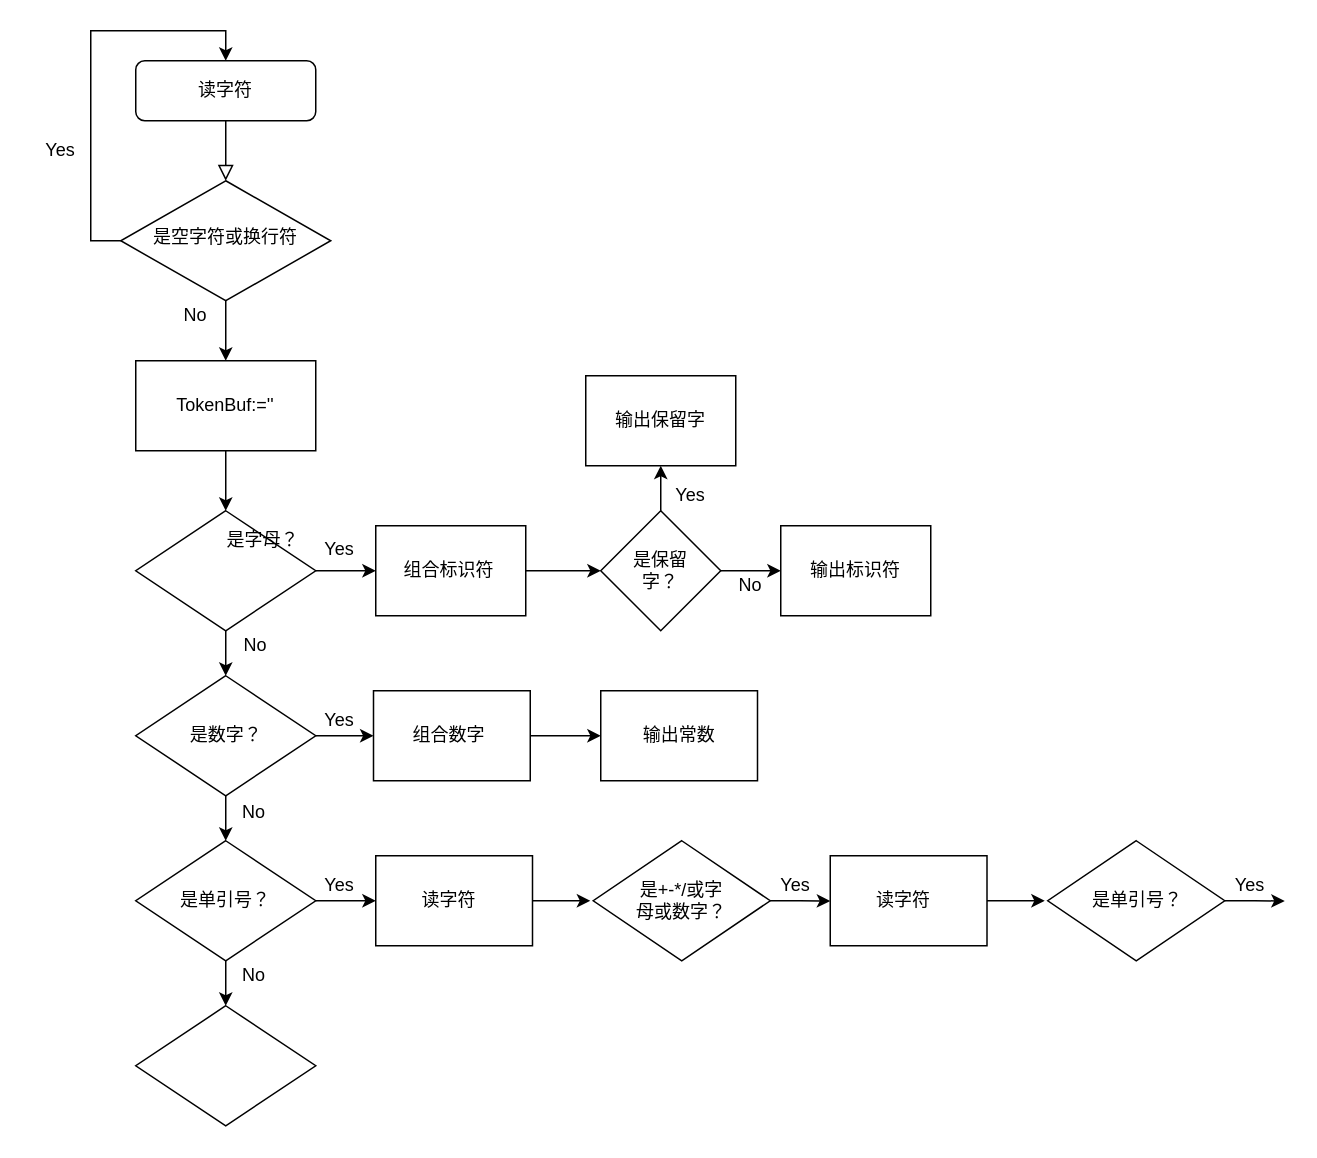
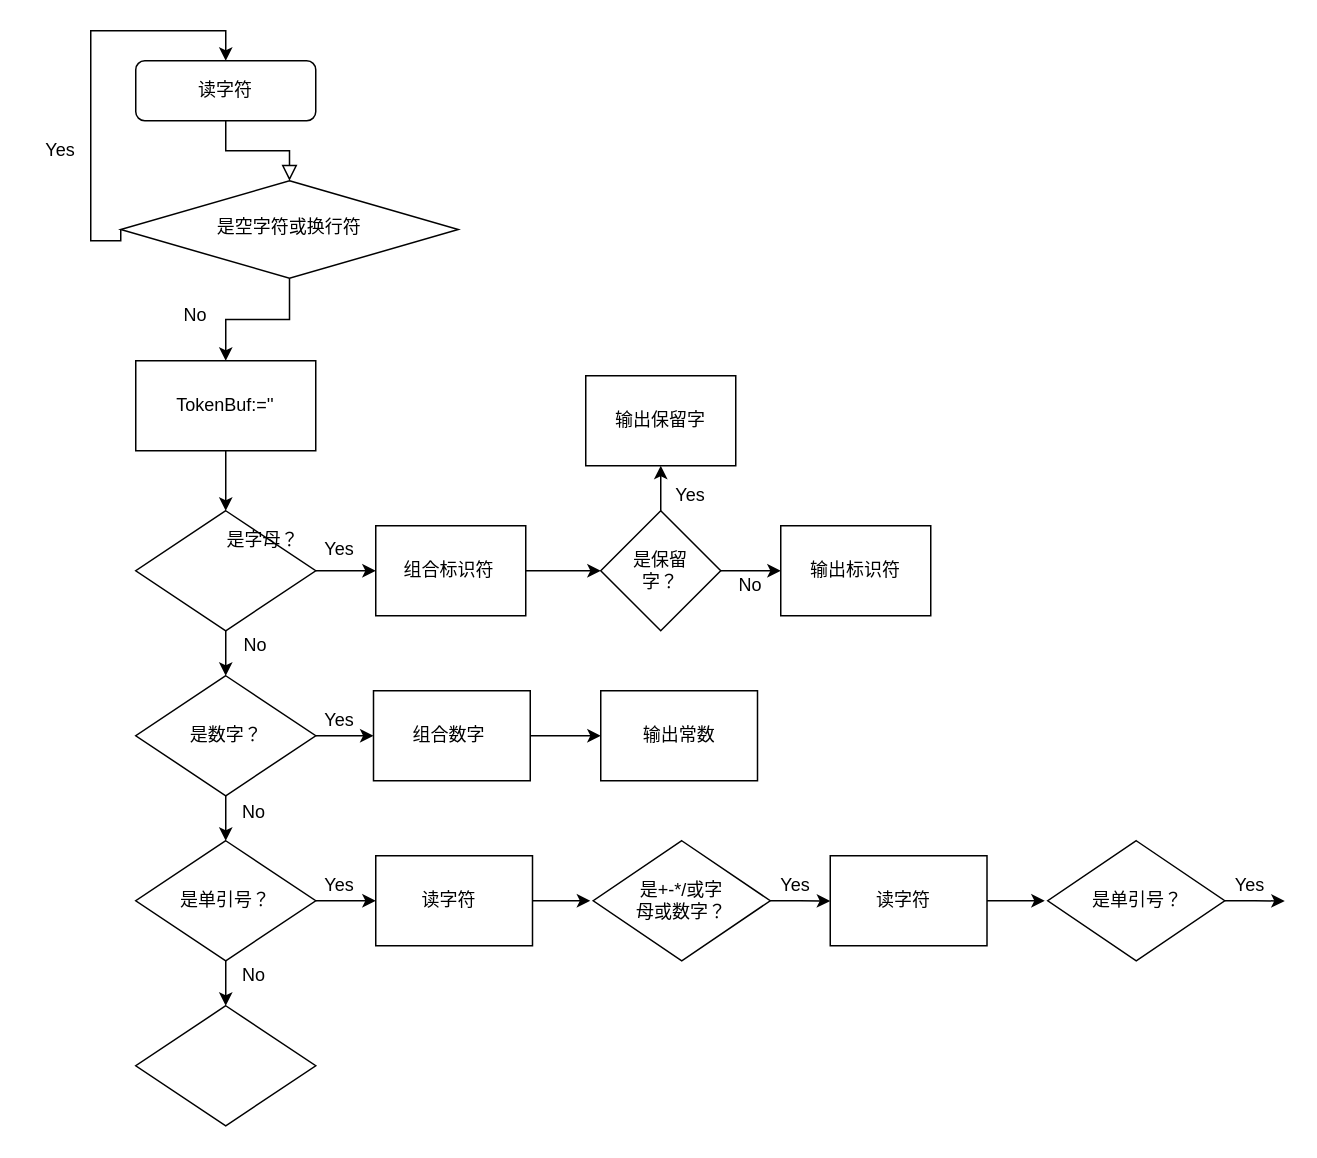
node "是空字符或换行符": size 210x120 -> 338x98
